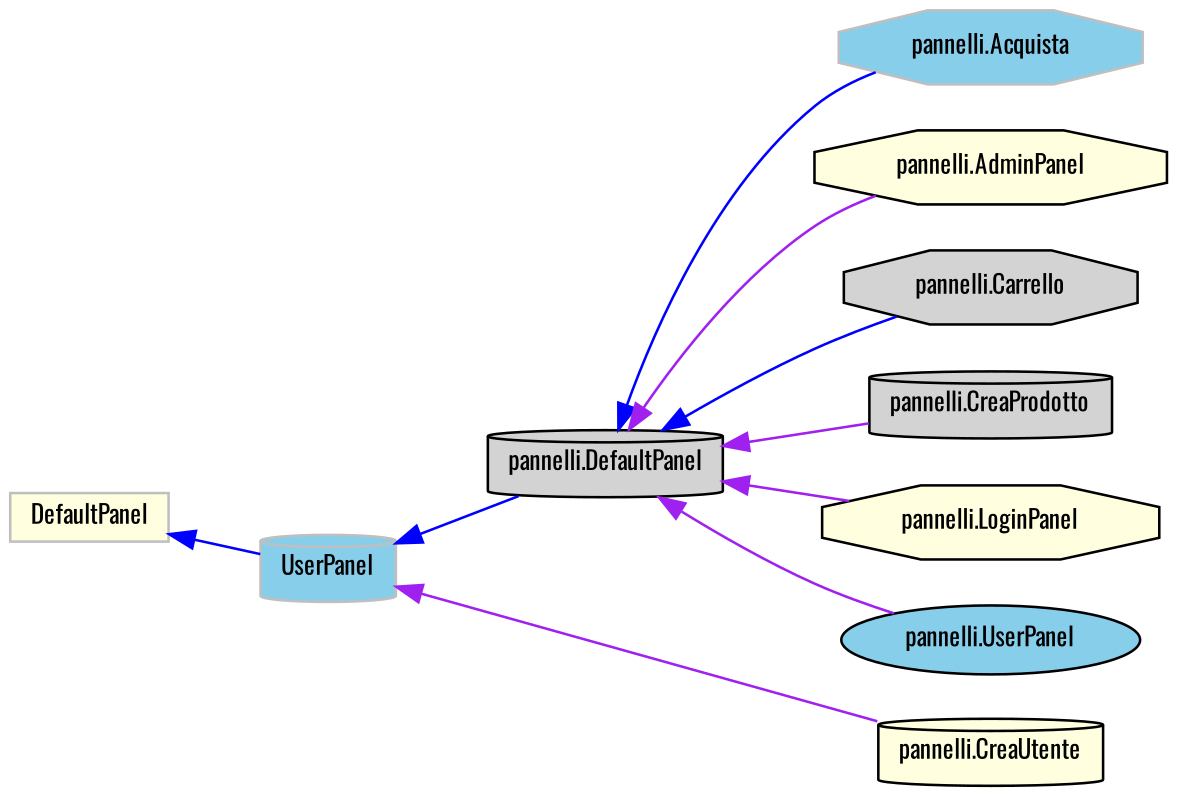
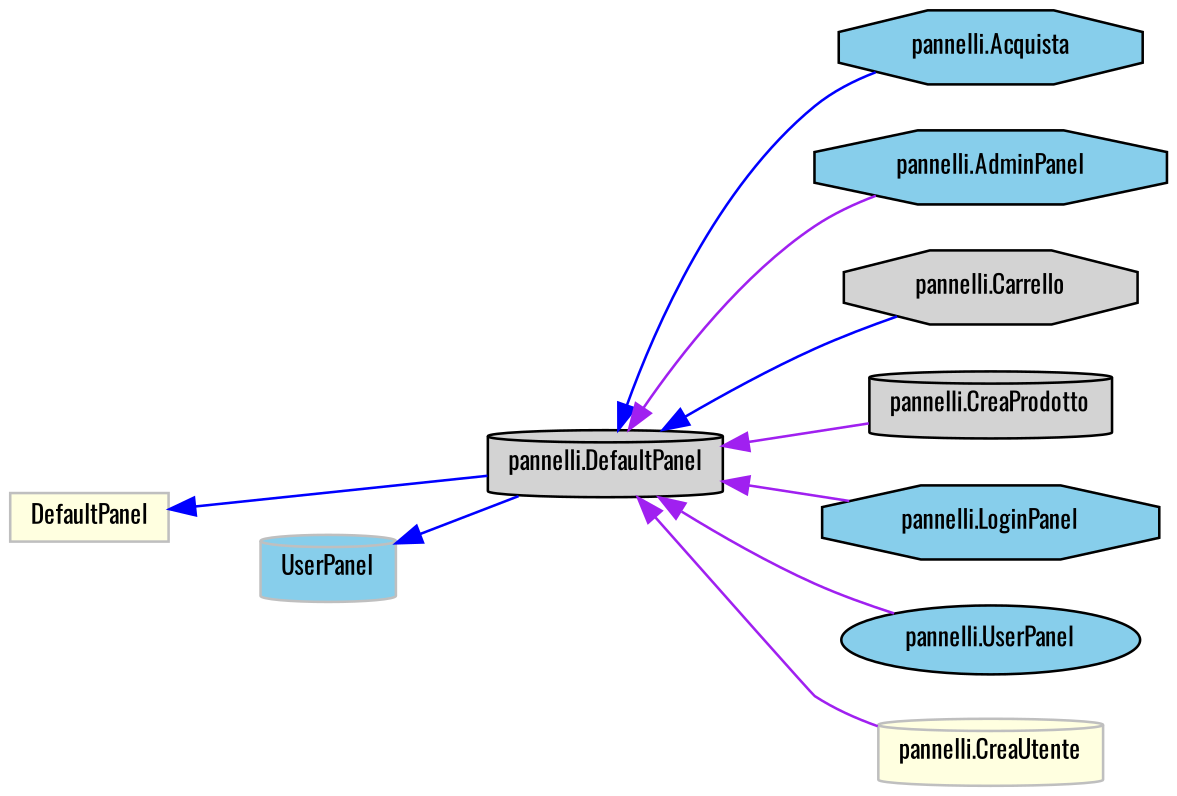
node "pannelli.Acquista": color grey75 -> black
node "pannelli.AdminPanel": fillcolor lightyellow -> skyblue
node "pannelli.LoginPanel": fillcolor lightyellow -> skyblue
edge "UserPanel" -> "DefaultPanel": now "pannelli.DefaultPanel" -> "DefaultPanel"
edge "pannelli.CreaUtente" -> "UserPanel": now "pannelli.CreaUtente" -> "pannelli.DefaultPanel"
node "pannelli.CreaUtente": color black -> grey75
